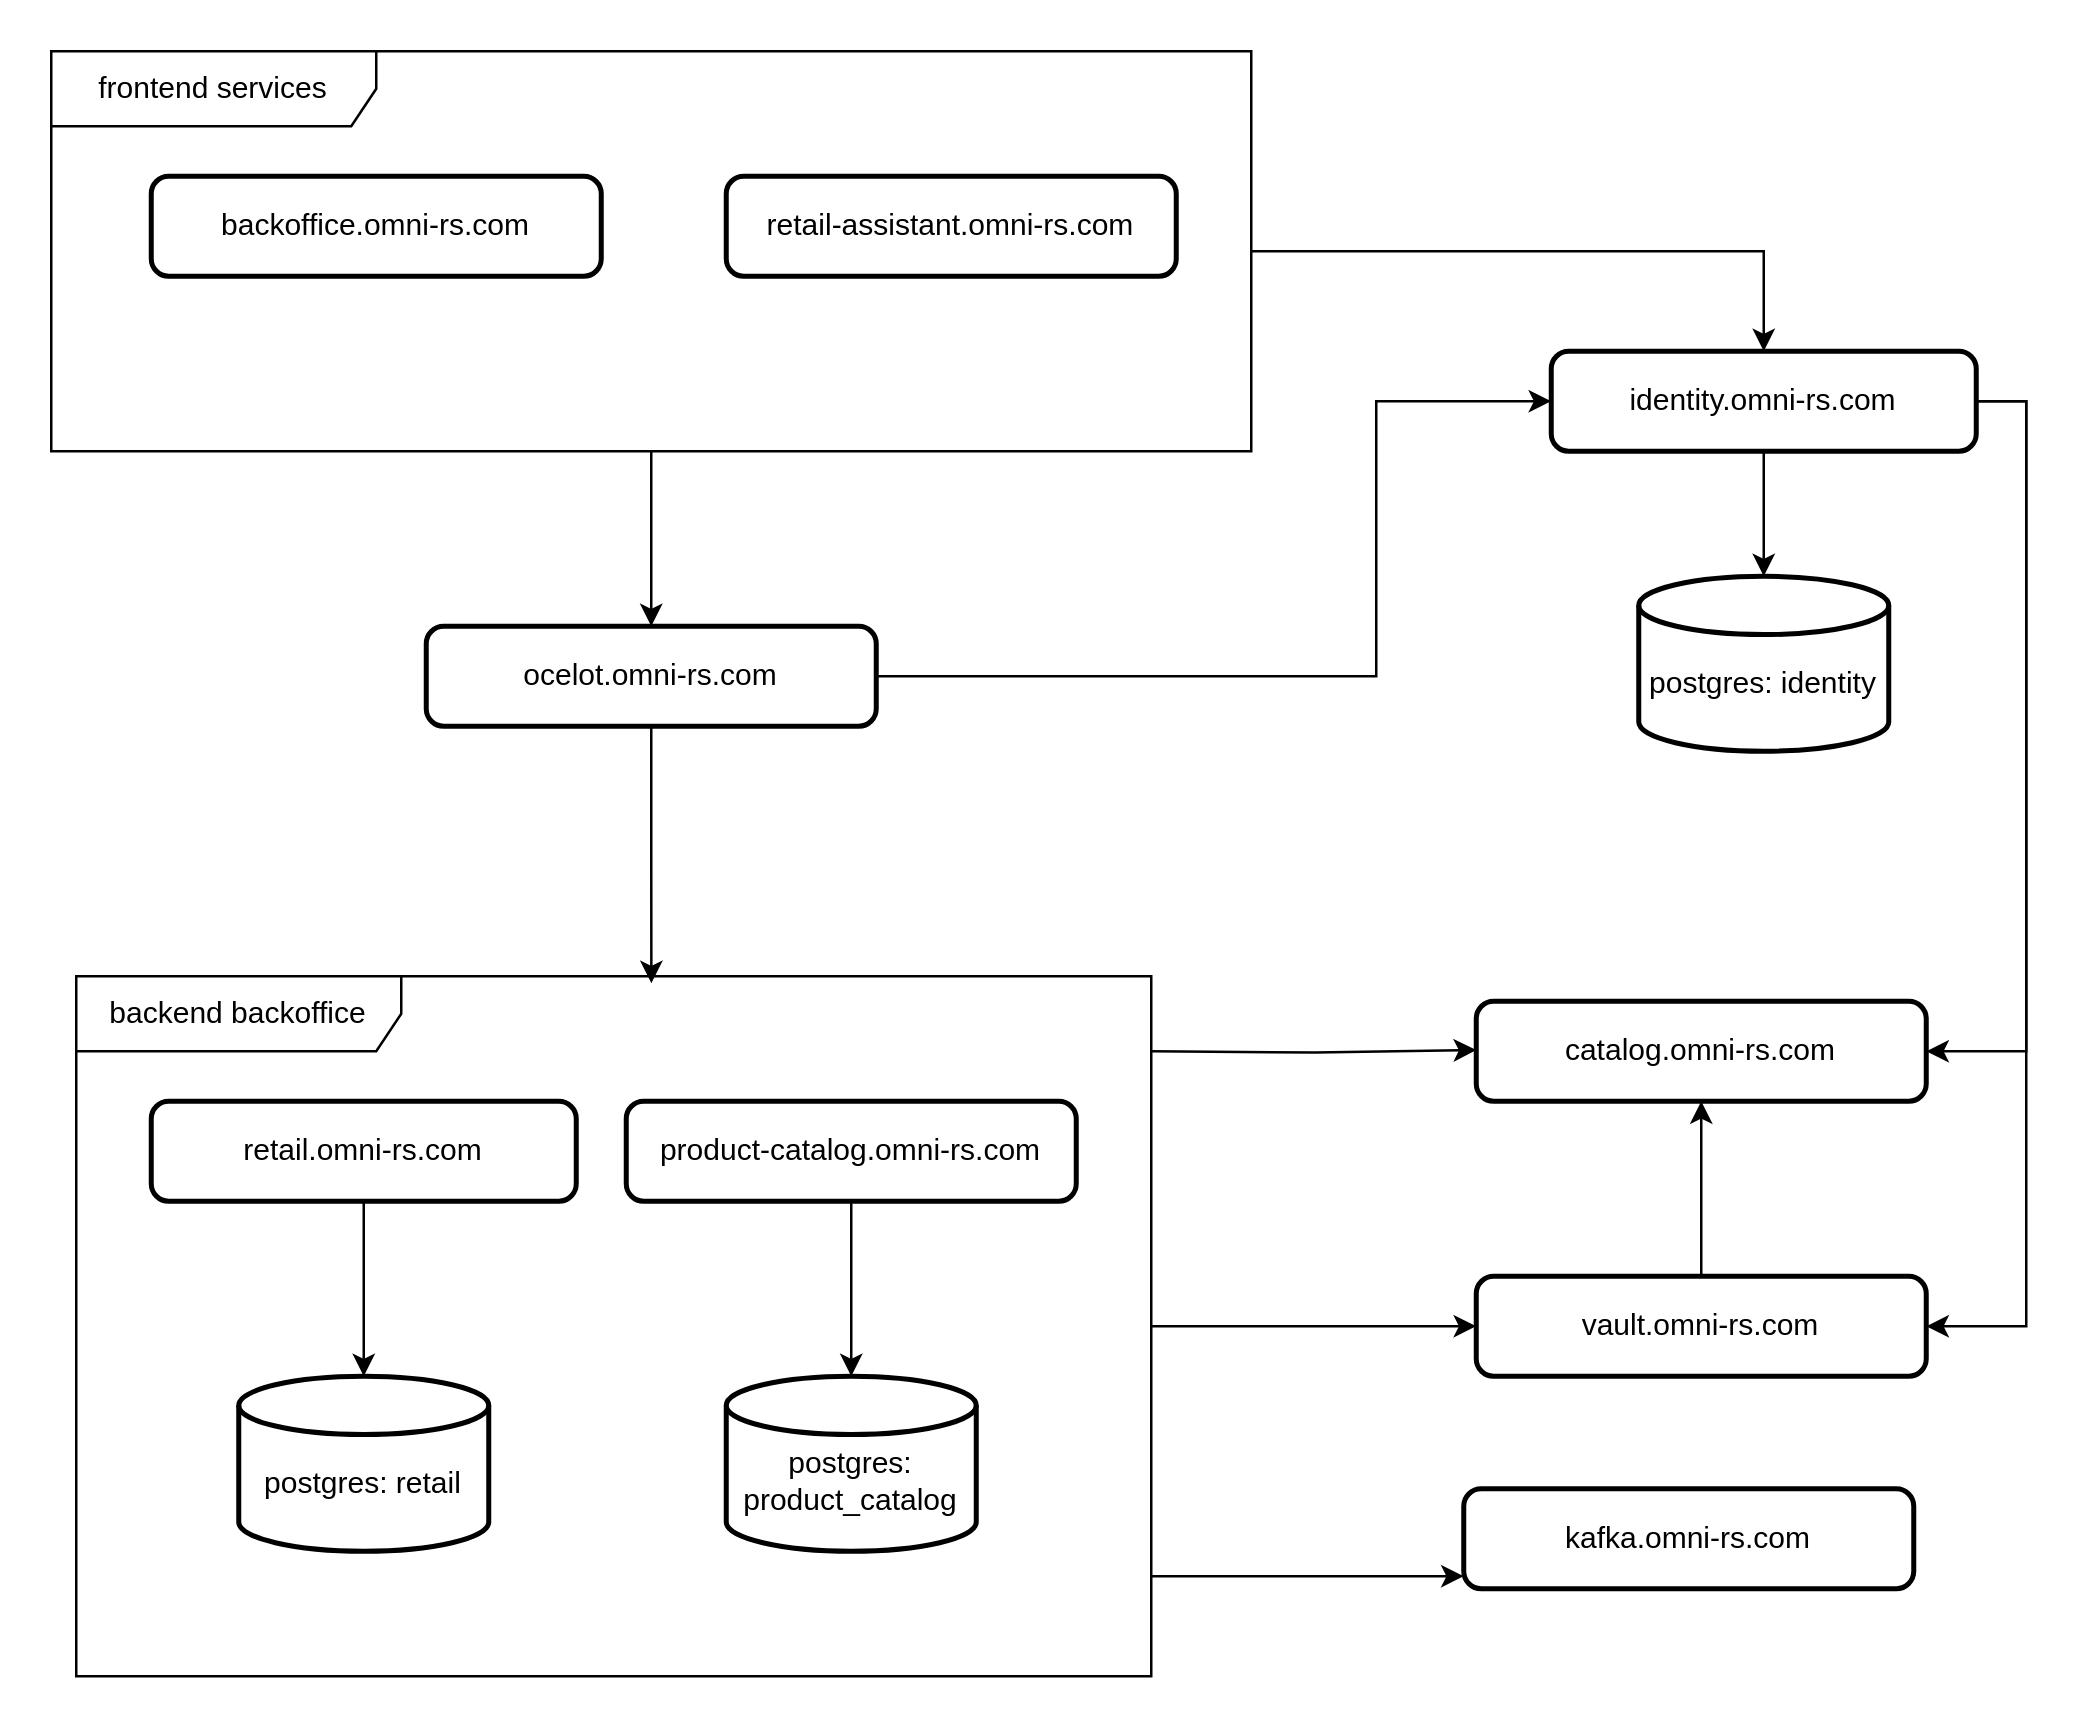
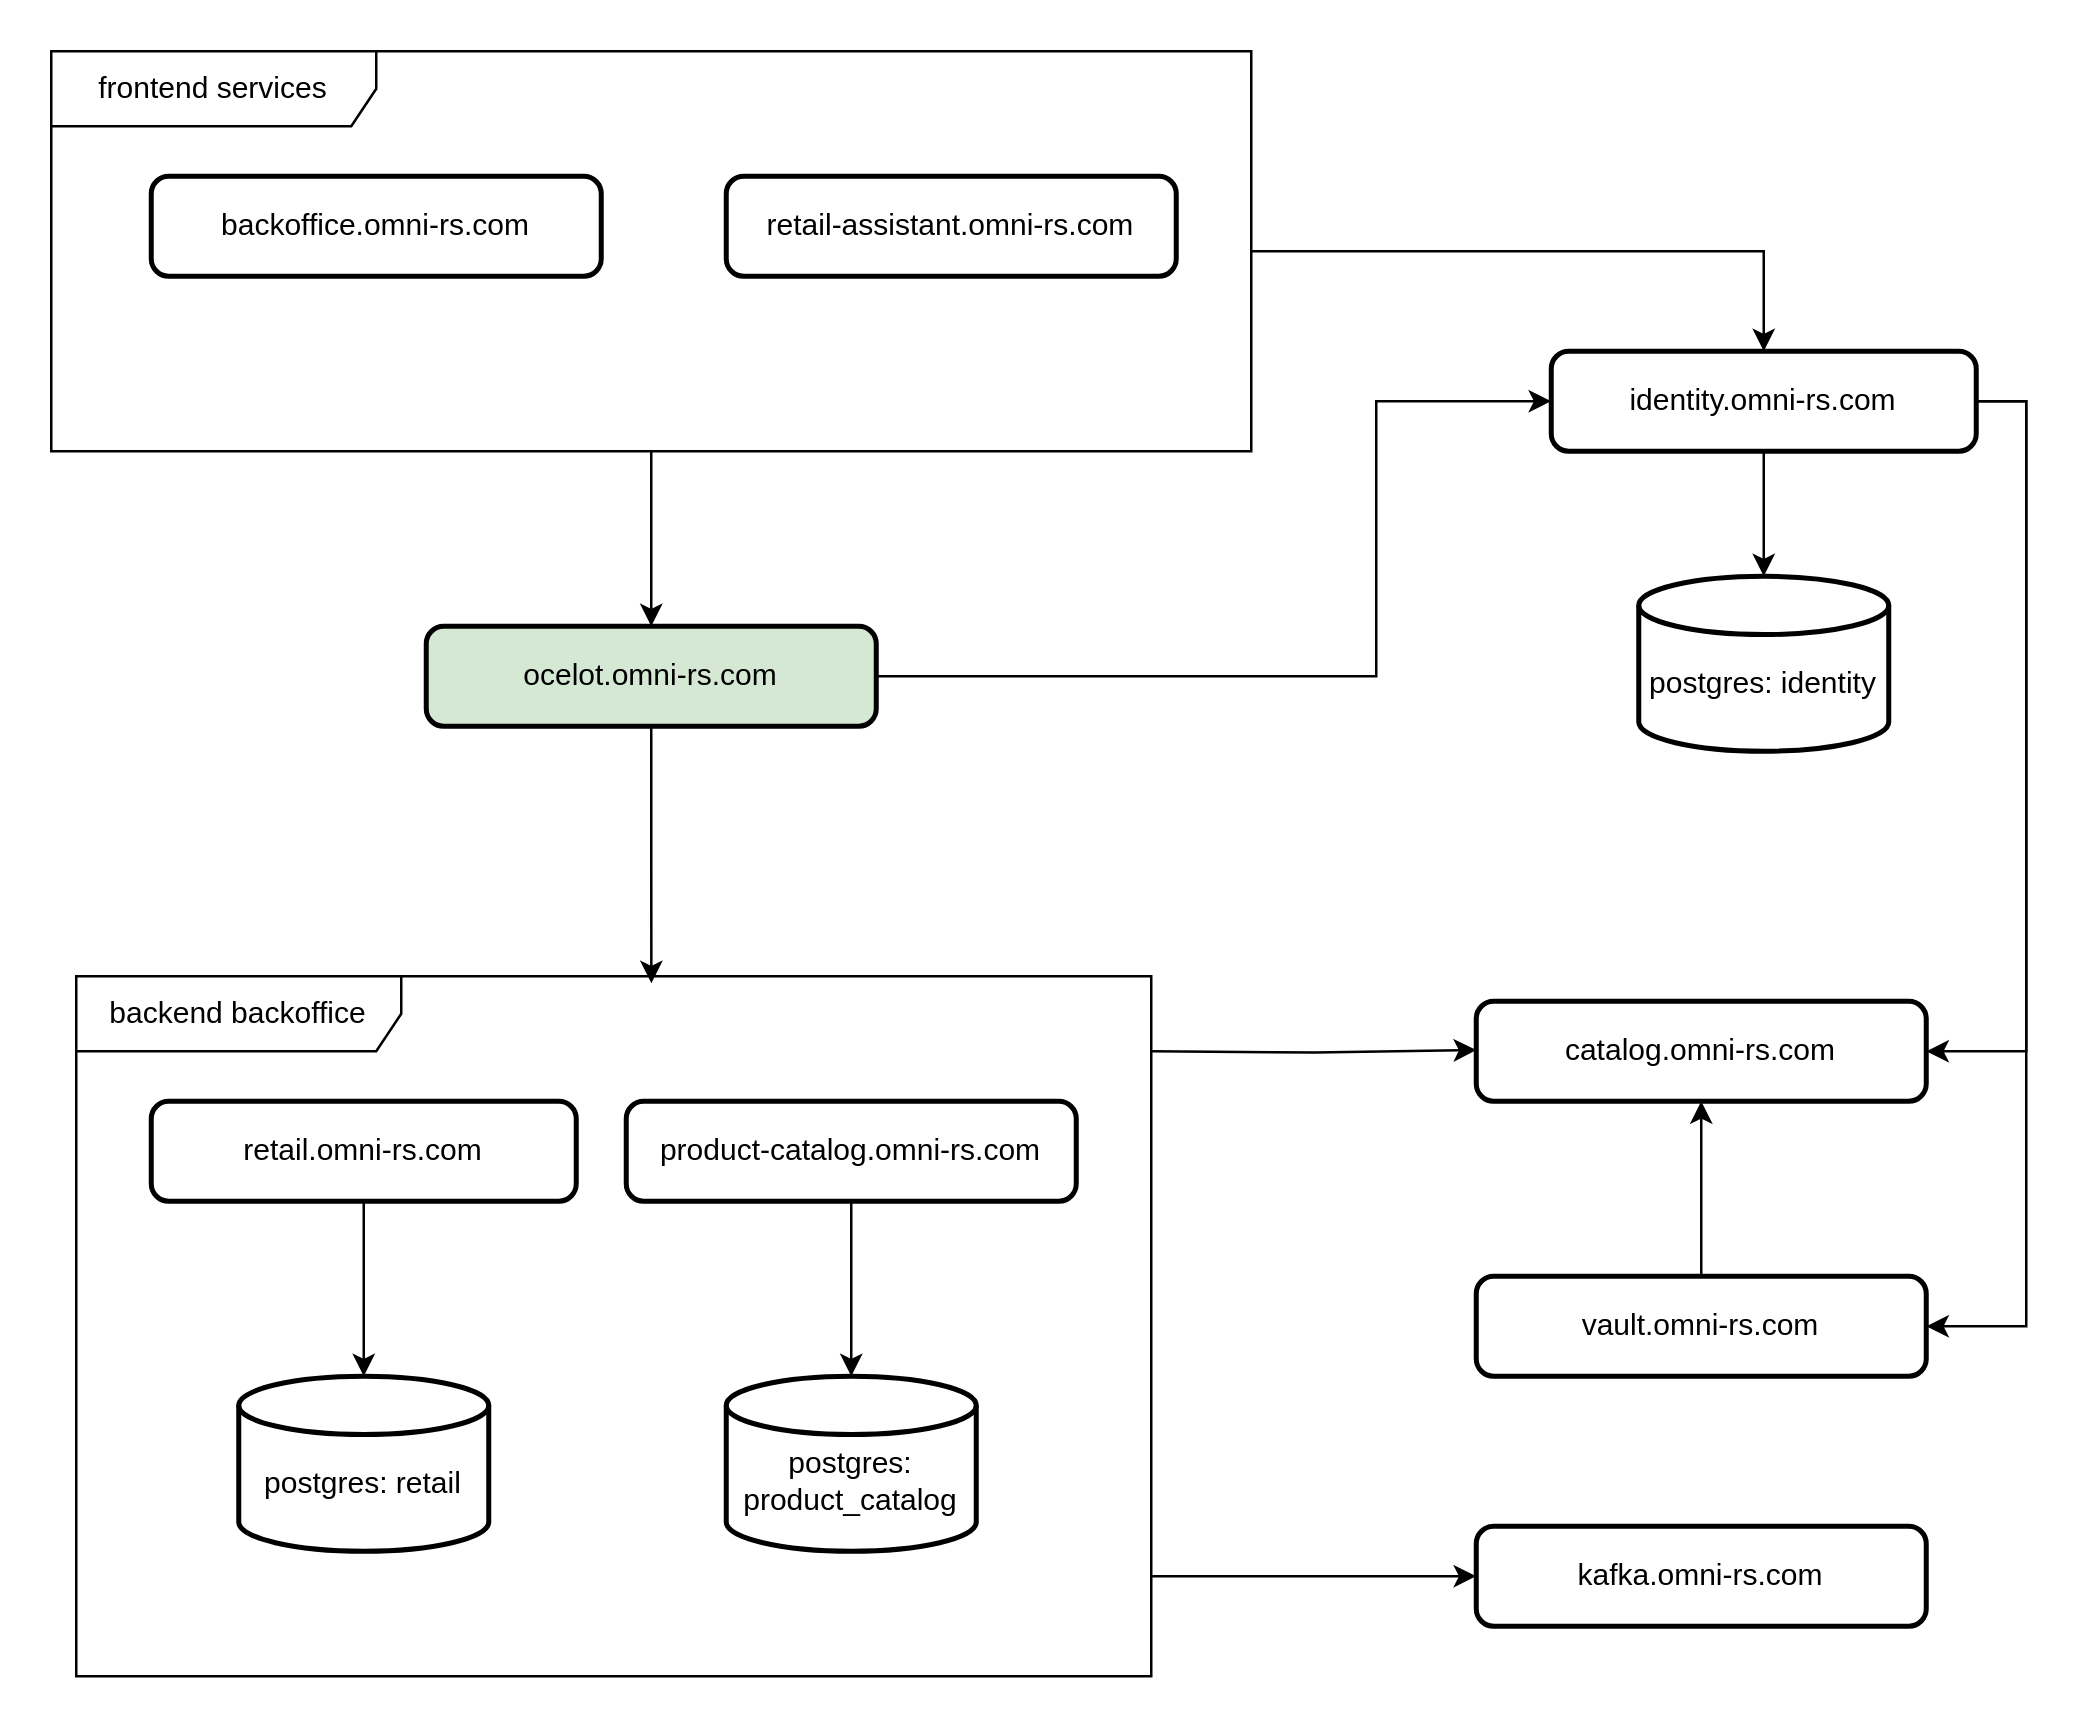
node "ocelot.omni-rs.com": fillcolor #ffffff -> #d5e8d4
edge "backend backoffice" -> "vault.omni-rs.com": removed
node "kafka.omni-rs.com": moved (1689, 1539) -> (1701, 1576)
